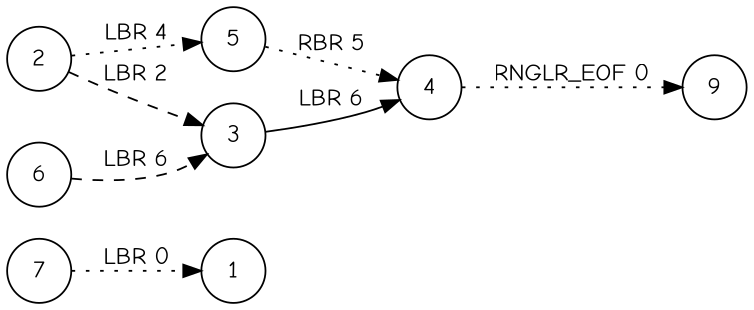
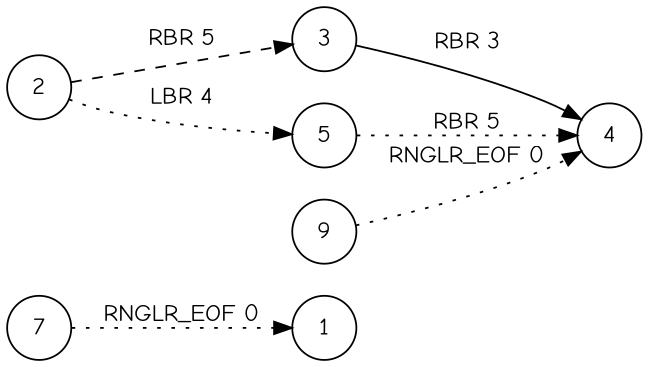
edge "2" -> "3": label "LBR 2" -> "RBR 5"
edge "4" -> "9": reversed
edge "3" -> "4": label "LBR 6" -> "RBR 3"
node "6": removed
edge "7" -> "1": label "LBR 0" -> "RNGLR_EOF 0"
